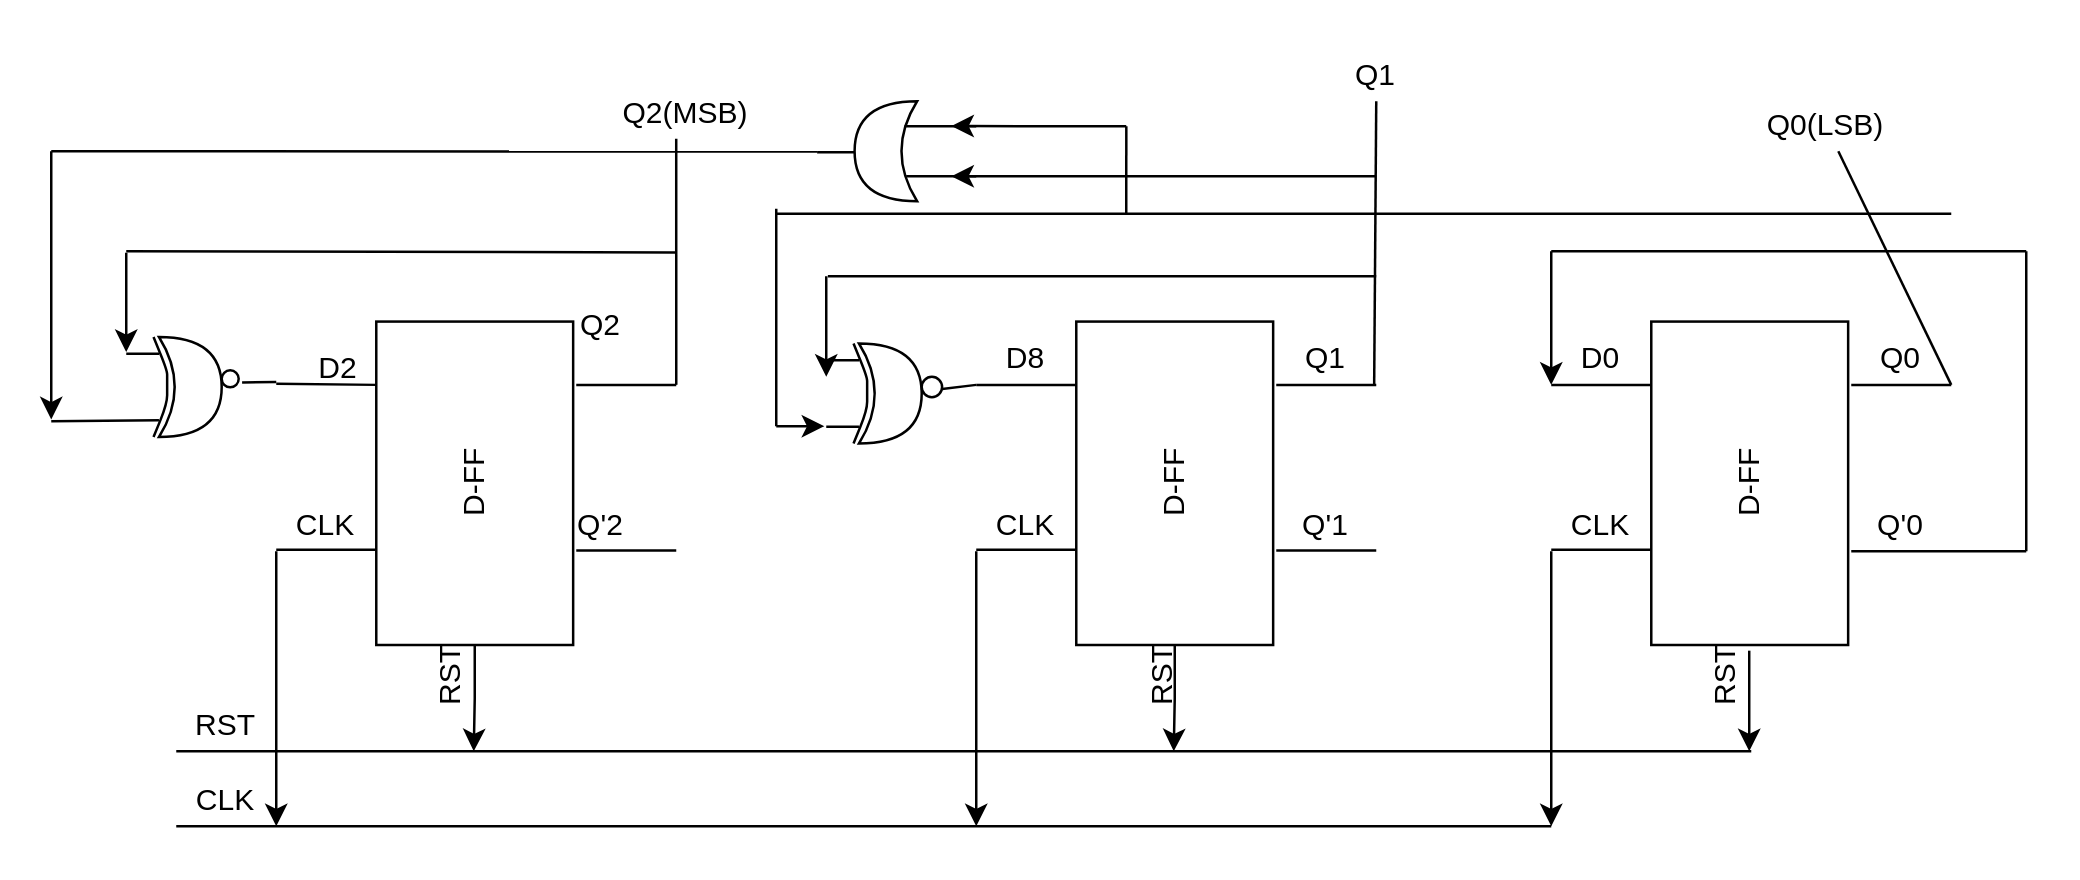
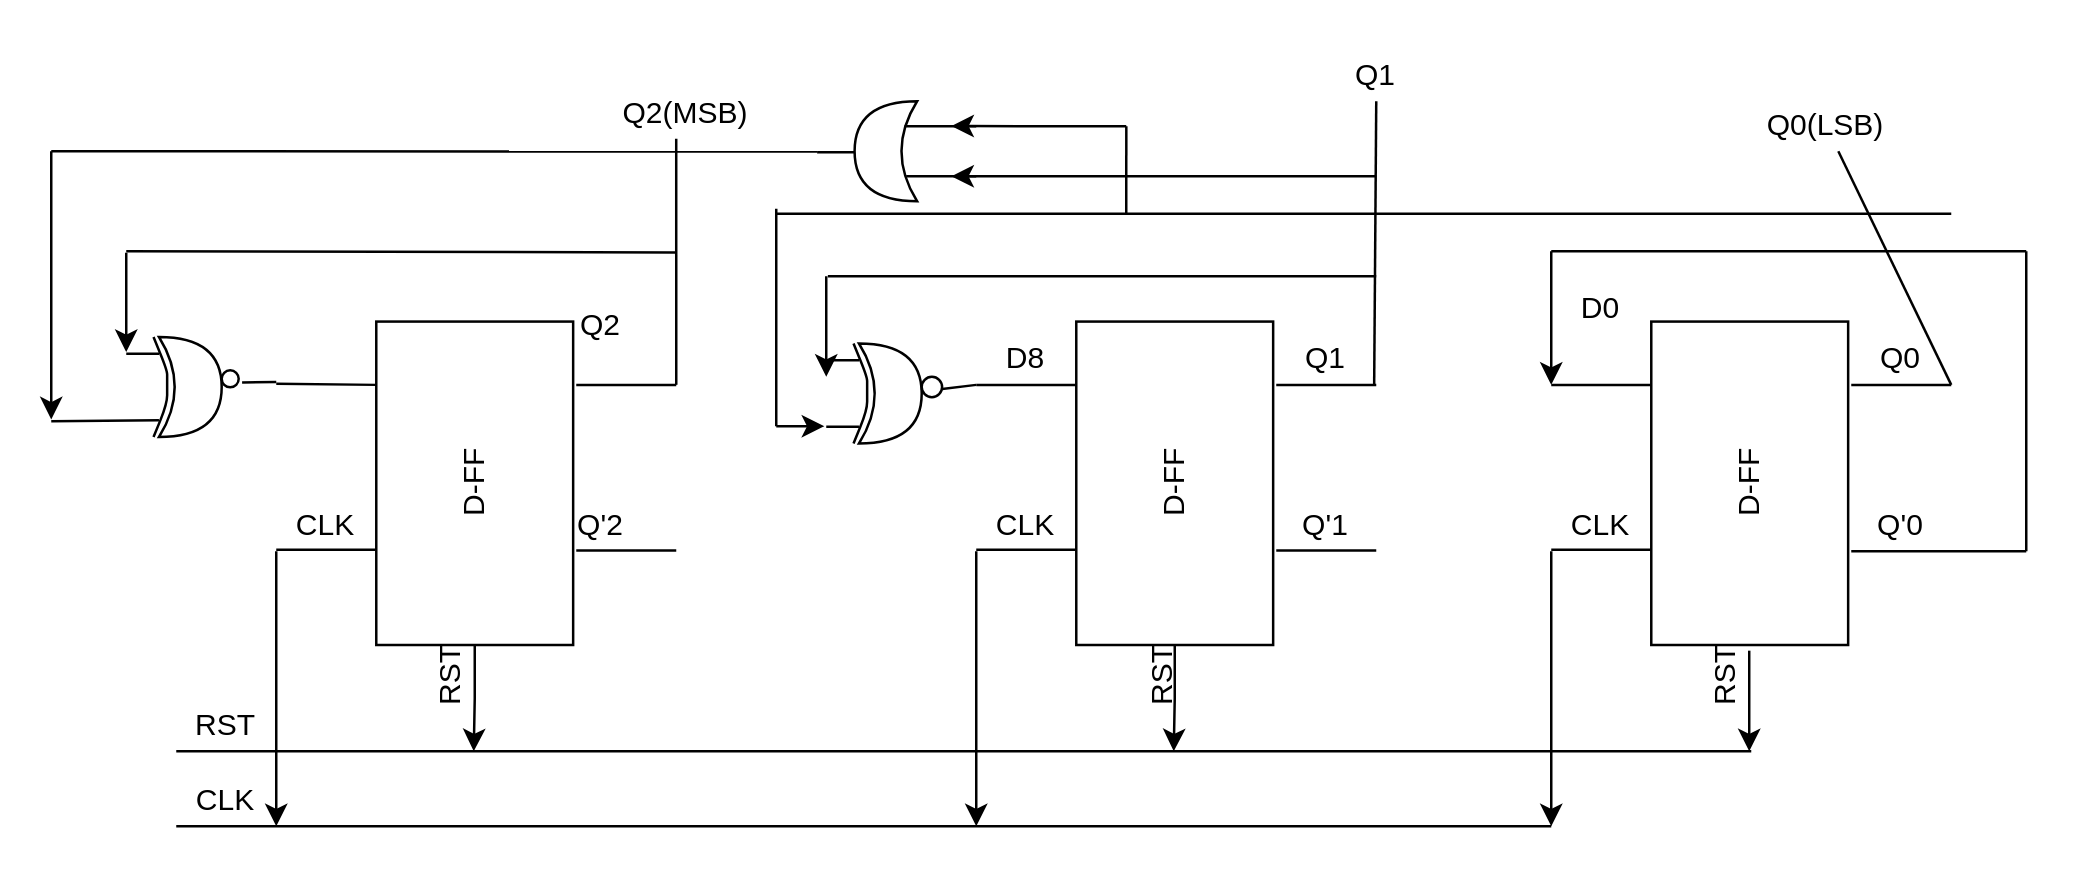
node "D0": moved (1601, 360) -> (1601, 310)
node "D2": removed
